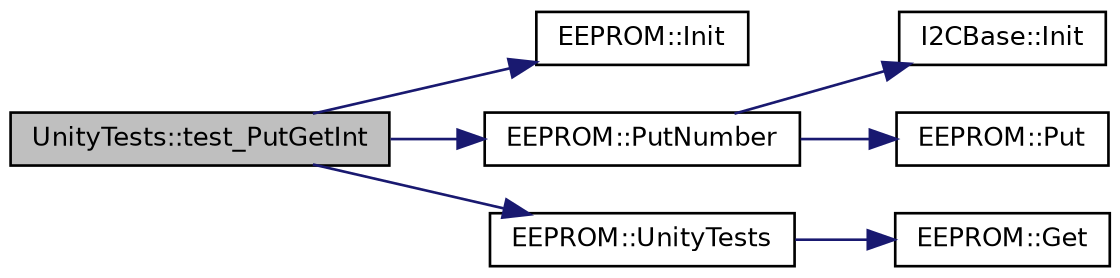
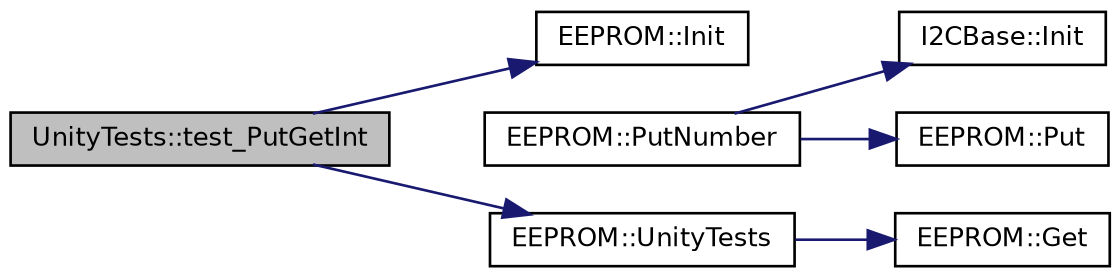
edge "UnityTests::test_PutGetInt" -> "EEPROM::PutNumber": removed
